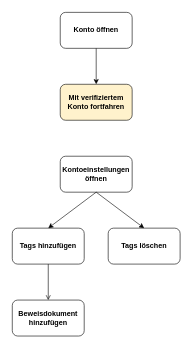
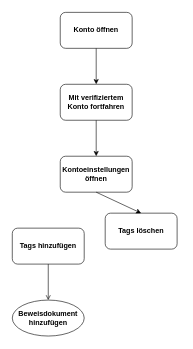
node "Mit verifiziertem Konto fortfahren": fillcolor #fff2cc -> #ffffff
edge "Mit verifiziertem Konto fortfahren" -> "Kontoeinstellungen öffnen": added
edge "Kontoeinstellungen öffnen" -> "Tags hinzufügen": removed
node "Tags löschen": moved (144, 246) -> (141, 231)
node "Beweisdokument hinzufügen": shape rounded rectangle -> ellipse
